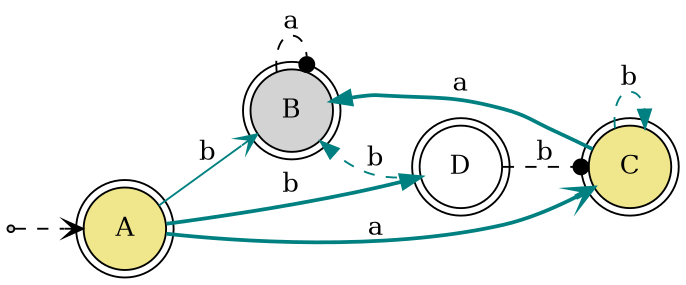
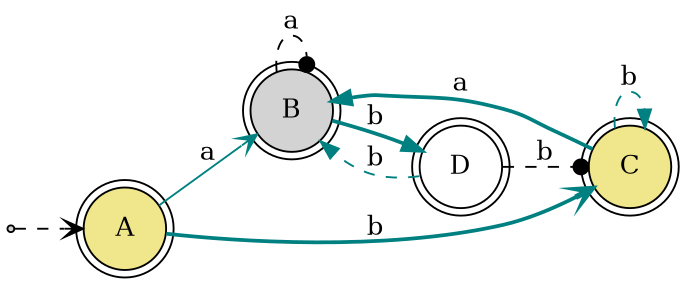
edge "A" -> "B": label "b" -> "a"
edge "A" -> "D": now "B" -> "D"
edge "A" -> "C": label "a" -> "b"
